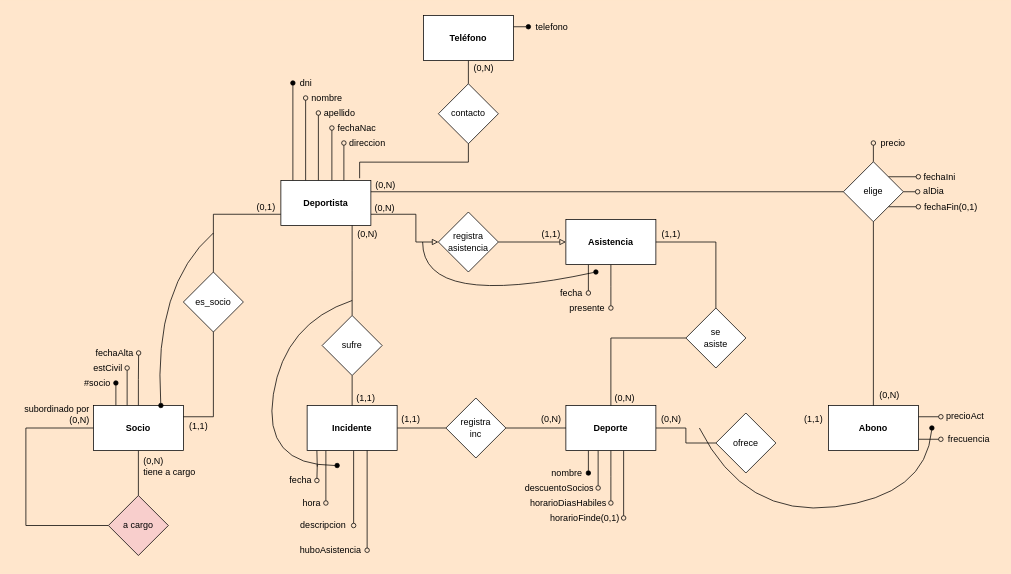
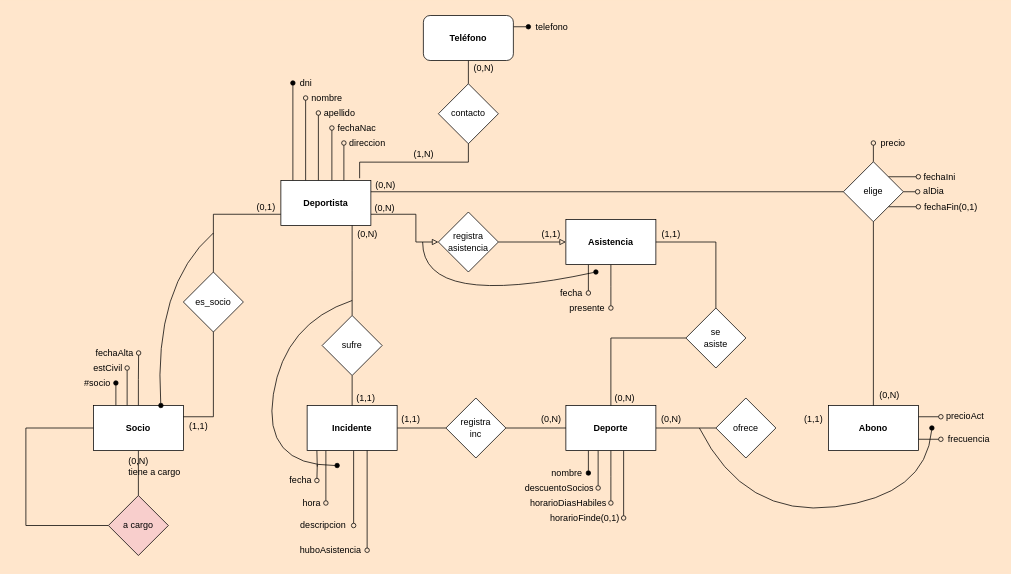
node "Teléfono": shape rectangle -> rounded rectangle
node "(1,N)": added
node "subordinado por (0,N)": removed
node "ofrece": moved (746, 443) -> (746, 428)
node "(0,N) tiene a cargo": moved (172, 466) -> (157, 466)
